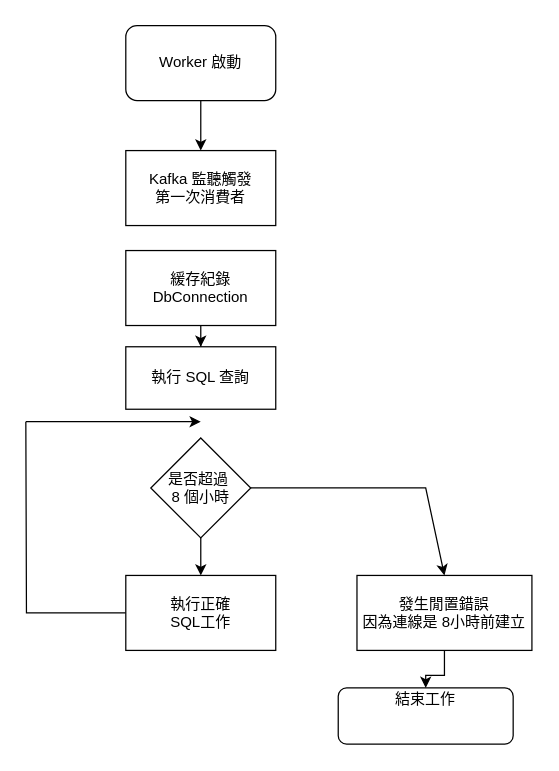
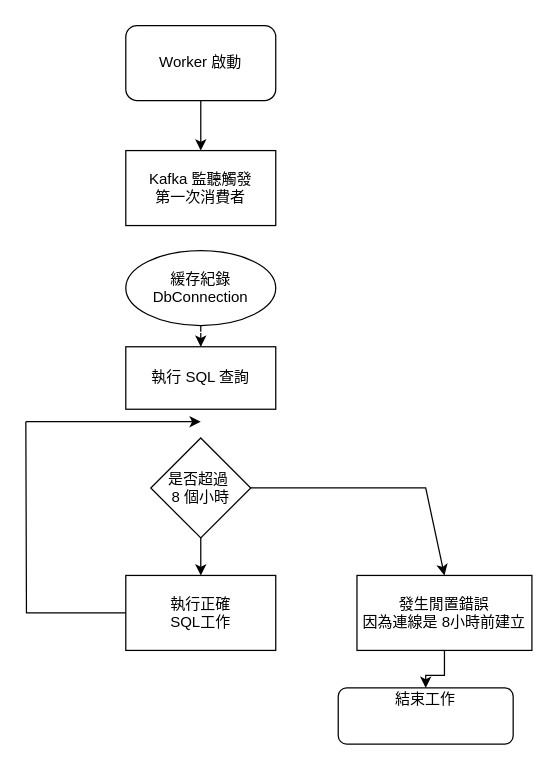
node "緩存紀錄 DbConnection": shape rectangle -> ellipse
edge "緩存紀錄 DbConnection" -> "執行 SQL 查詢": style solid -> dashed
